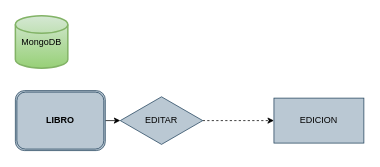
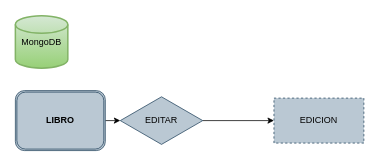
edge "EDITAR" -> "EDICION": style dashed -> solid
node "EDICION": style solid -> dashed
